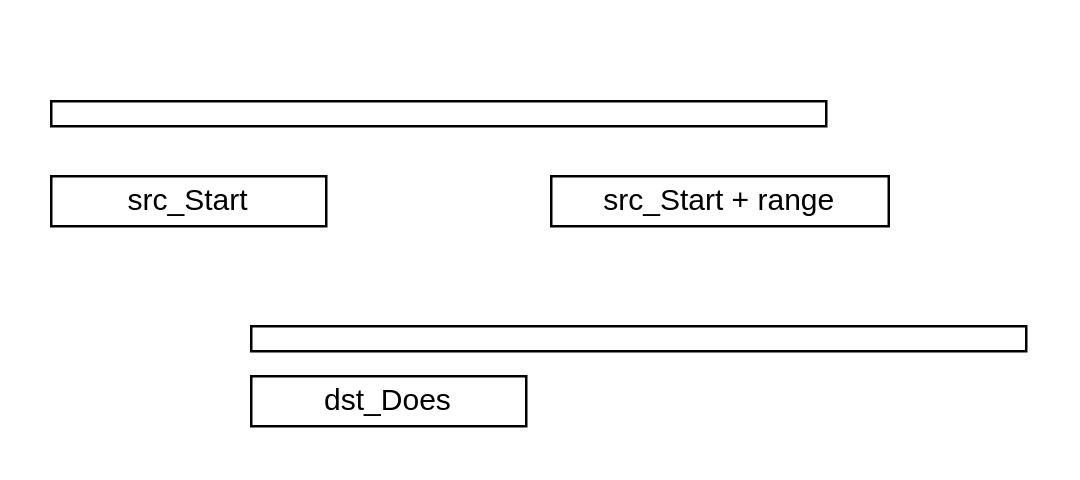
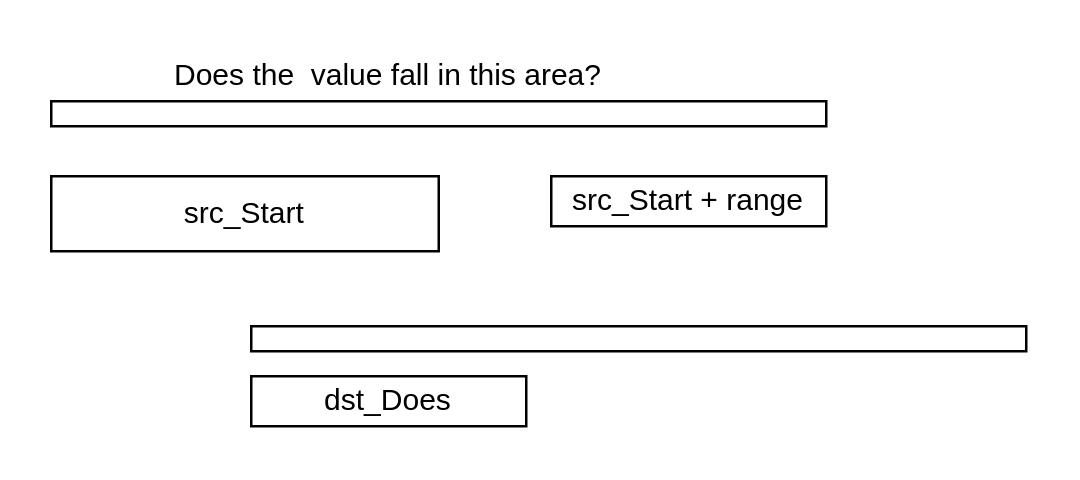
node "Does the value fall in this area?": added
node "src_Start": size 275x50 -> 388x75
node "src_Start + range": size 338x50 -> 275x50
